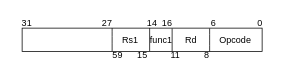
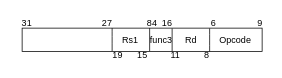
node "14": label "14" -> "84"
node "0": label "0" -> "9"
node "func1": label "func1" -> "func3"
node "59": label "59" -> "19"
